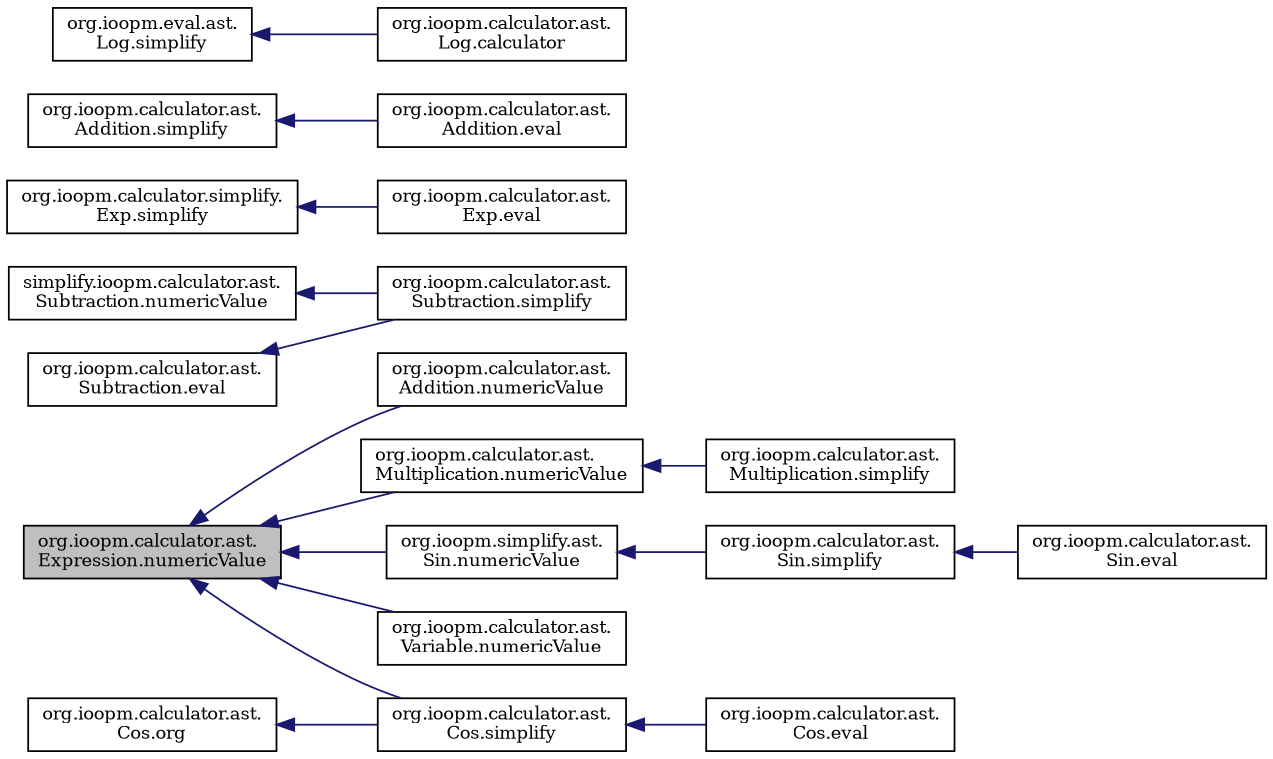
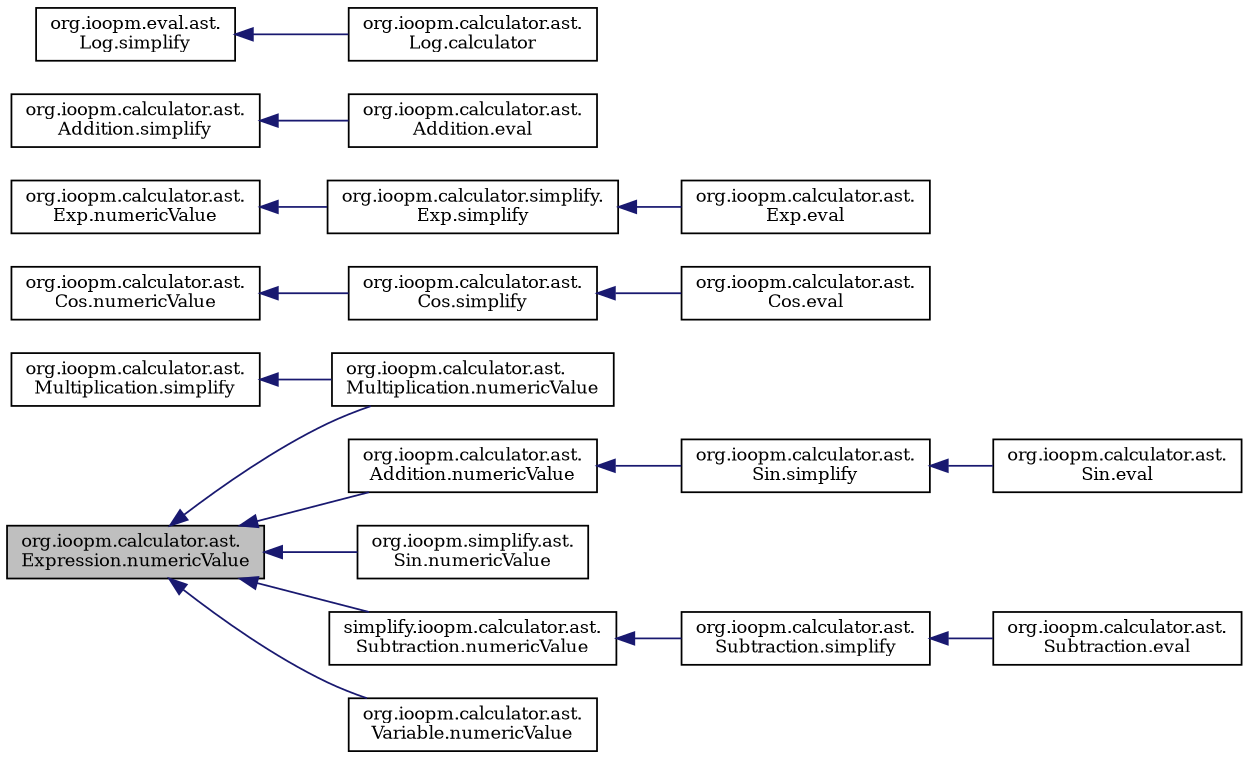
node "org.ioopm.calculator.ast. Exp.numericValue": added
edge "org.ioopm.calculator.ast. Subtraction.simplify" -> "org.ioopm.calculator.ast. Subtraction.eval": reversed
edge "org.ioopm.calculator.ast. Multiplication.simplify" -> "org.ioopm.calculator.ast. Multiplication.numericValue": reversed
edge "org.ioopm.calculator.ast. Sin.simplify" -> "org.ioopm.simplify.ast. Sin.numericValue": now "org.ioopm.calculator.ast. Sin.simplify" -> "org.ioopm.calculator.ast. Addition.numericValue"
edge "org.ioopm.calculator.ast. Cos.simplify" -> "org.ioopm.calculator.ast. Expression.numericValue": now "simplify.ioopm.calculator.ast. Subtraction.numericValue" -> "org.ioopm.calculator.ast. Expression.numericValue"
node "org.ioopm.calculator.ast. Cos.org": label "org.ioopm.calculator.ast. Cos.org" -> "org.ioopm.calculator.ast. Cos.numericValue"
